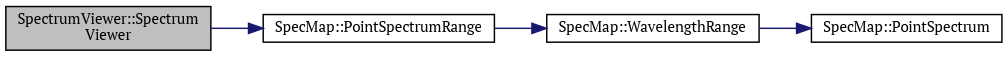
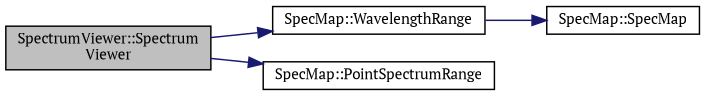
edge "SpecMap::PointSpectrumRange" -> "SpecMap::WavelengthRange": now "SpectrumViewer::Spectrum Viewer" -> "SpecMap::WavelengthRange"
node "SpecMap::PointSpectrum": label "SpecMap::PointSpectrum" -> "SpecMap::SpecMap"
